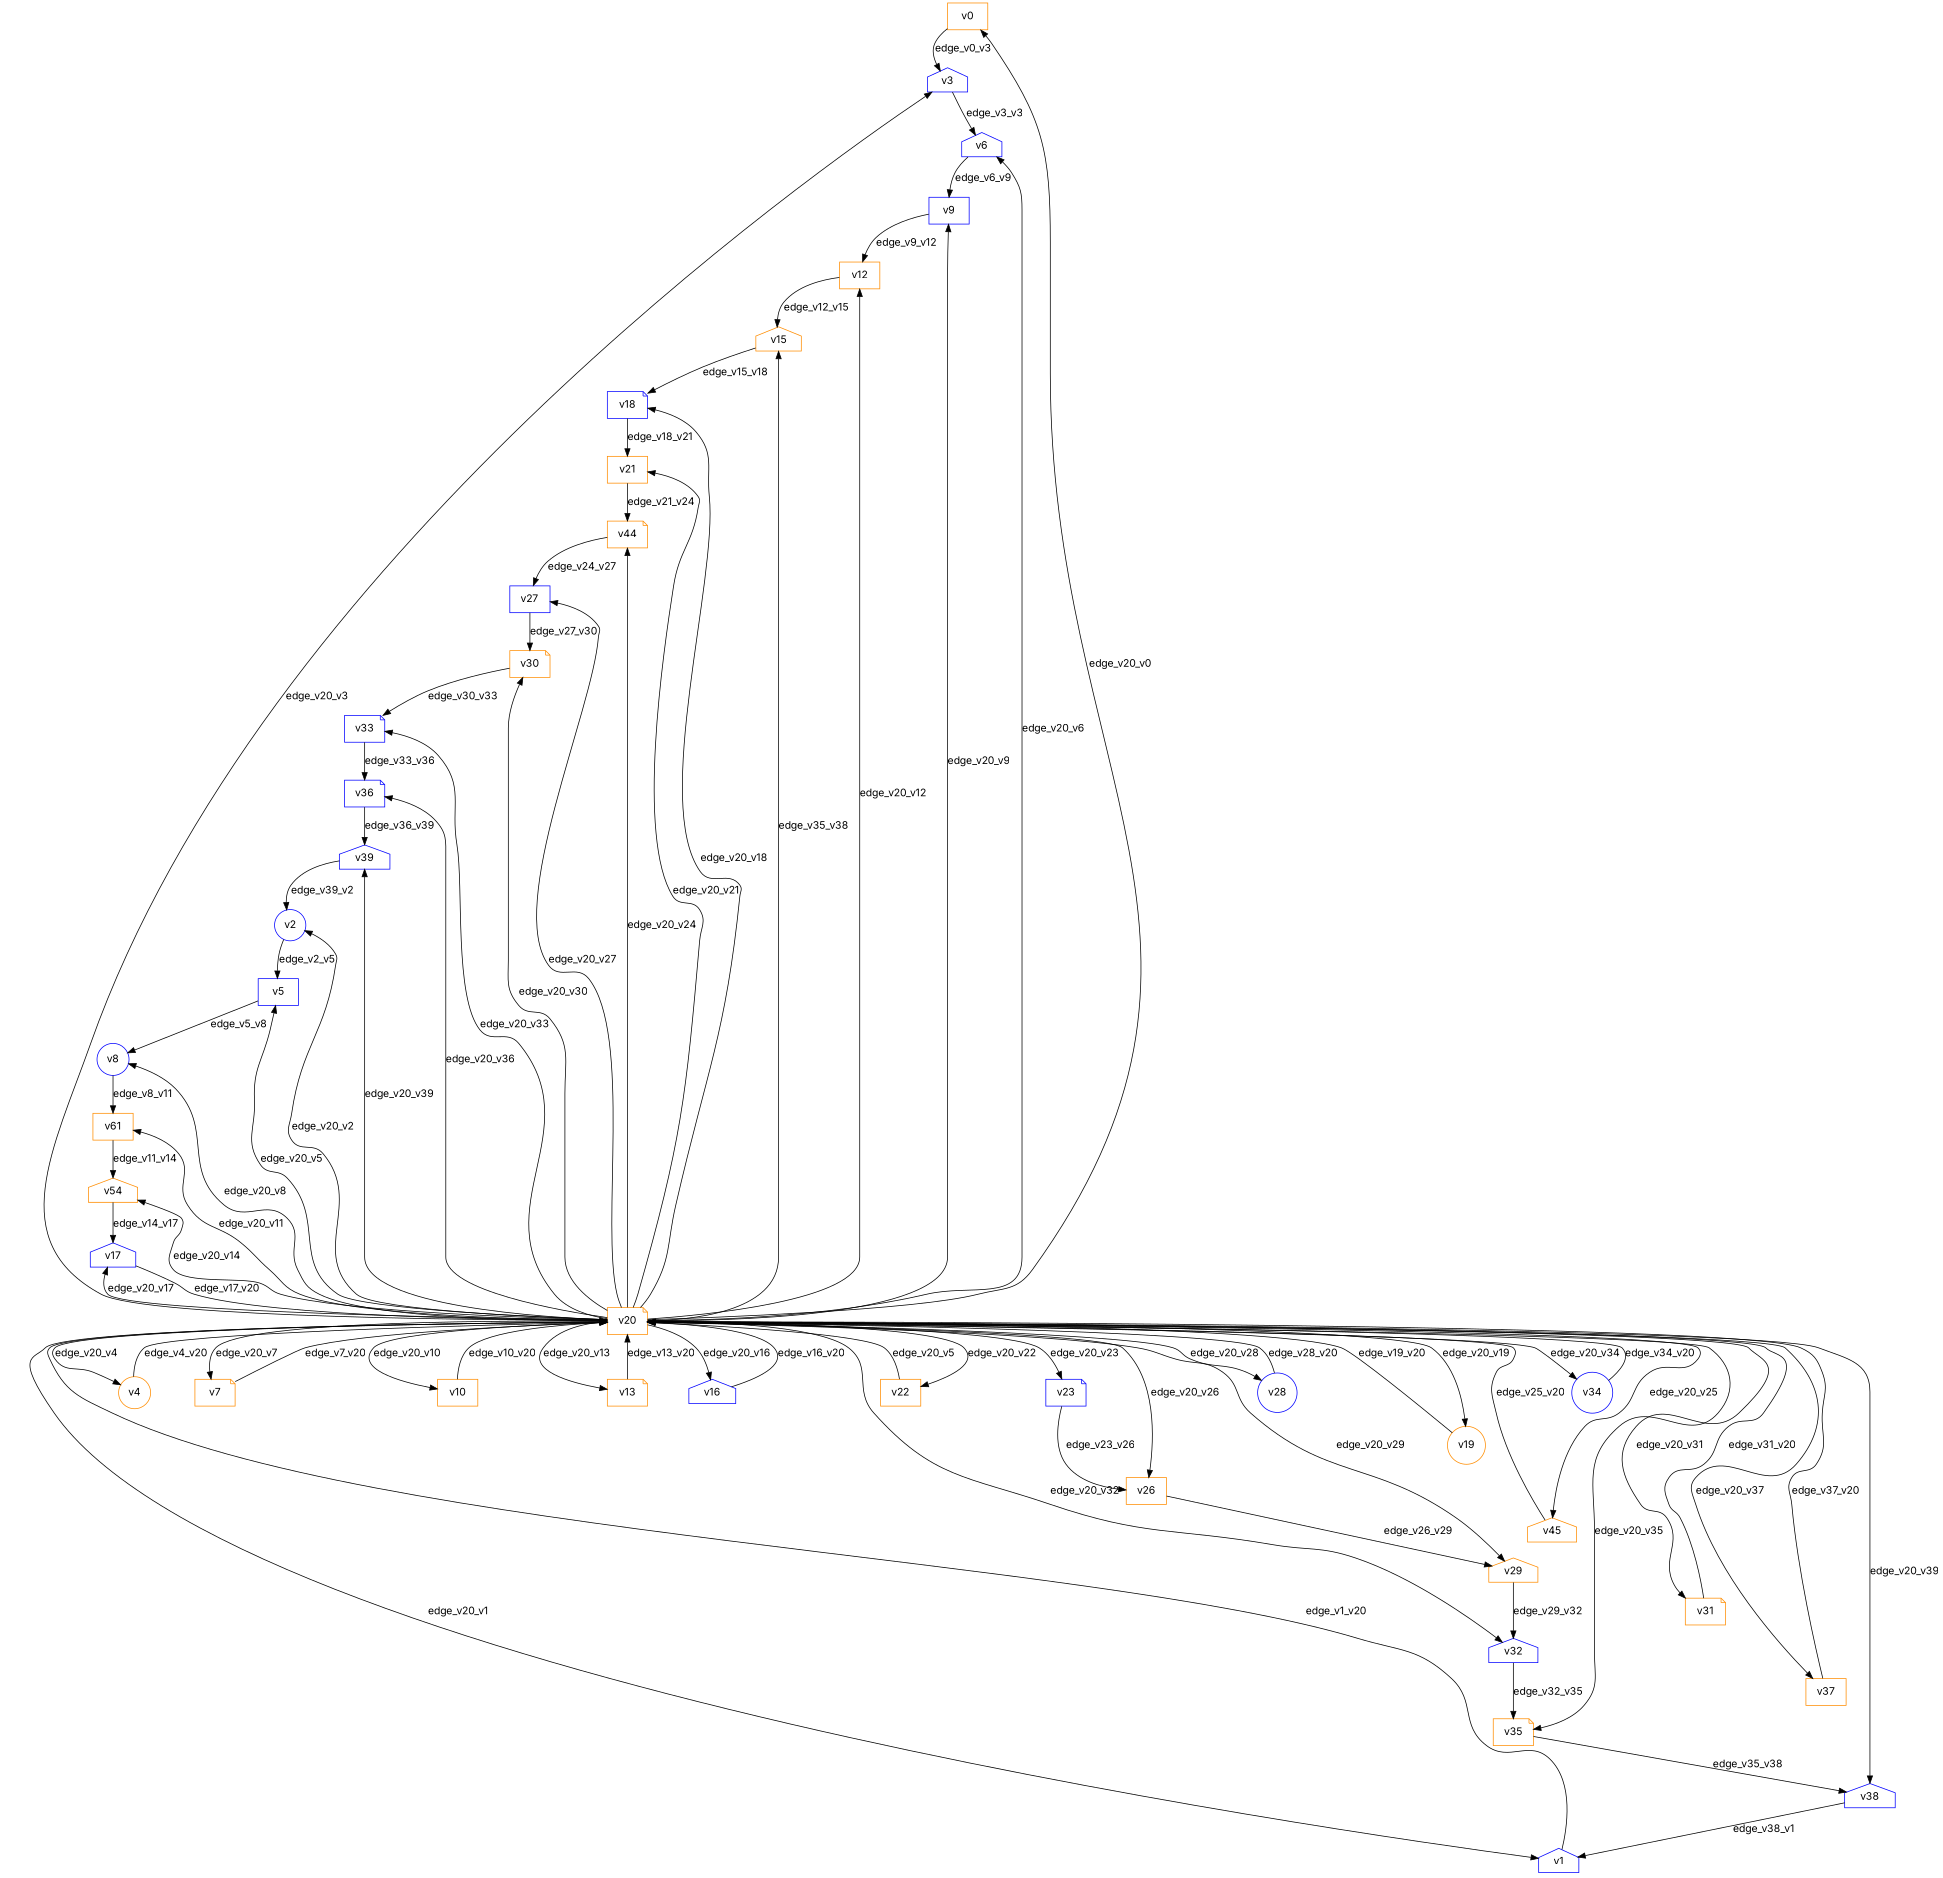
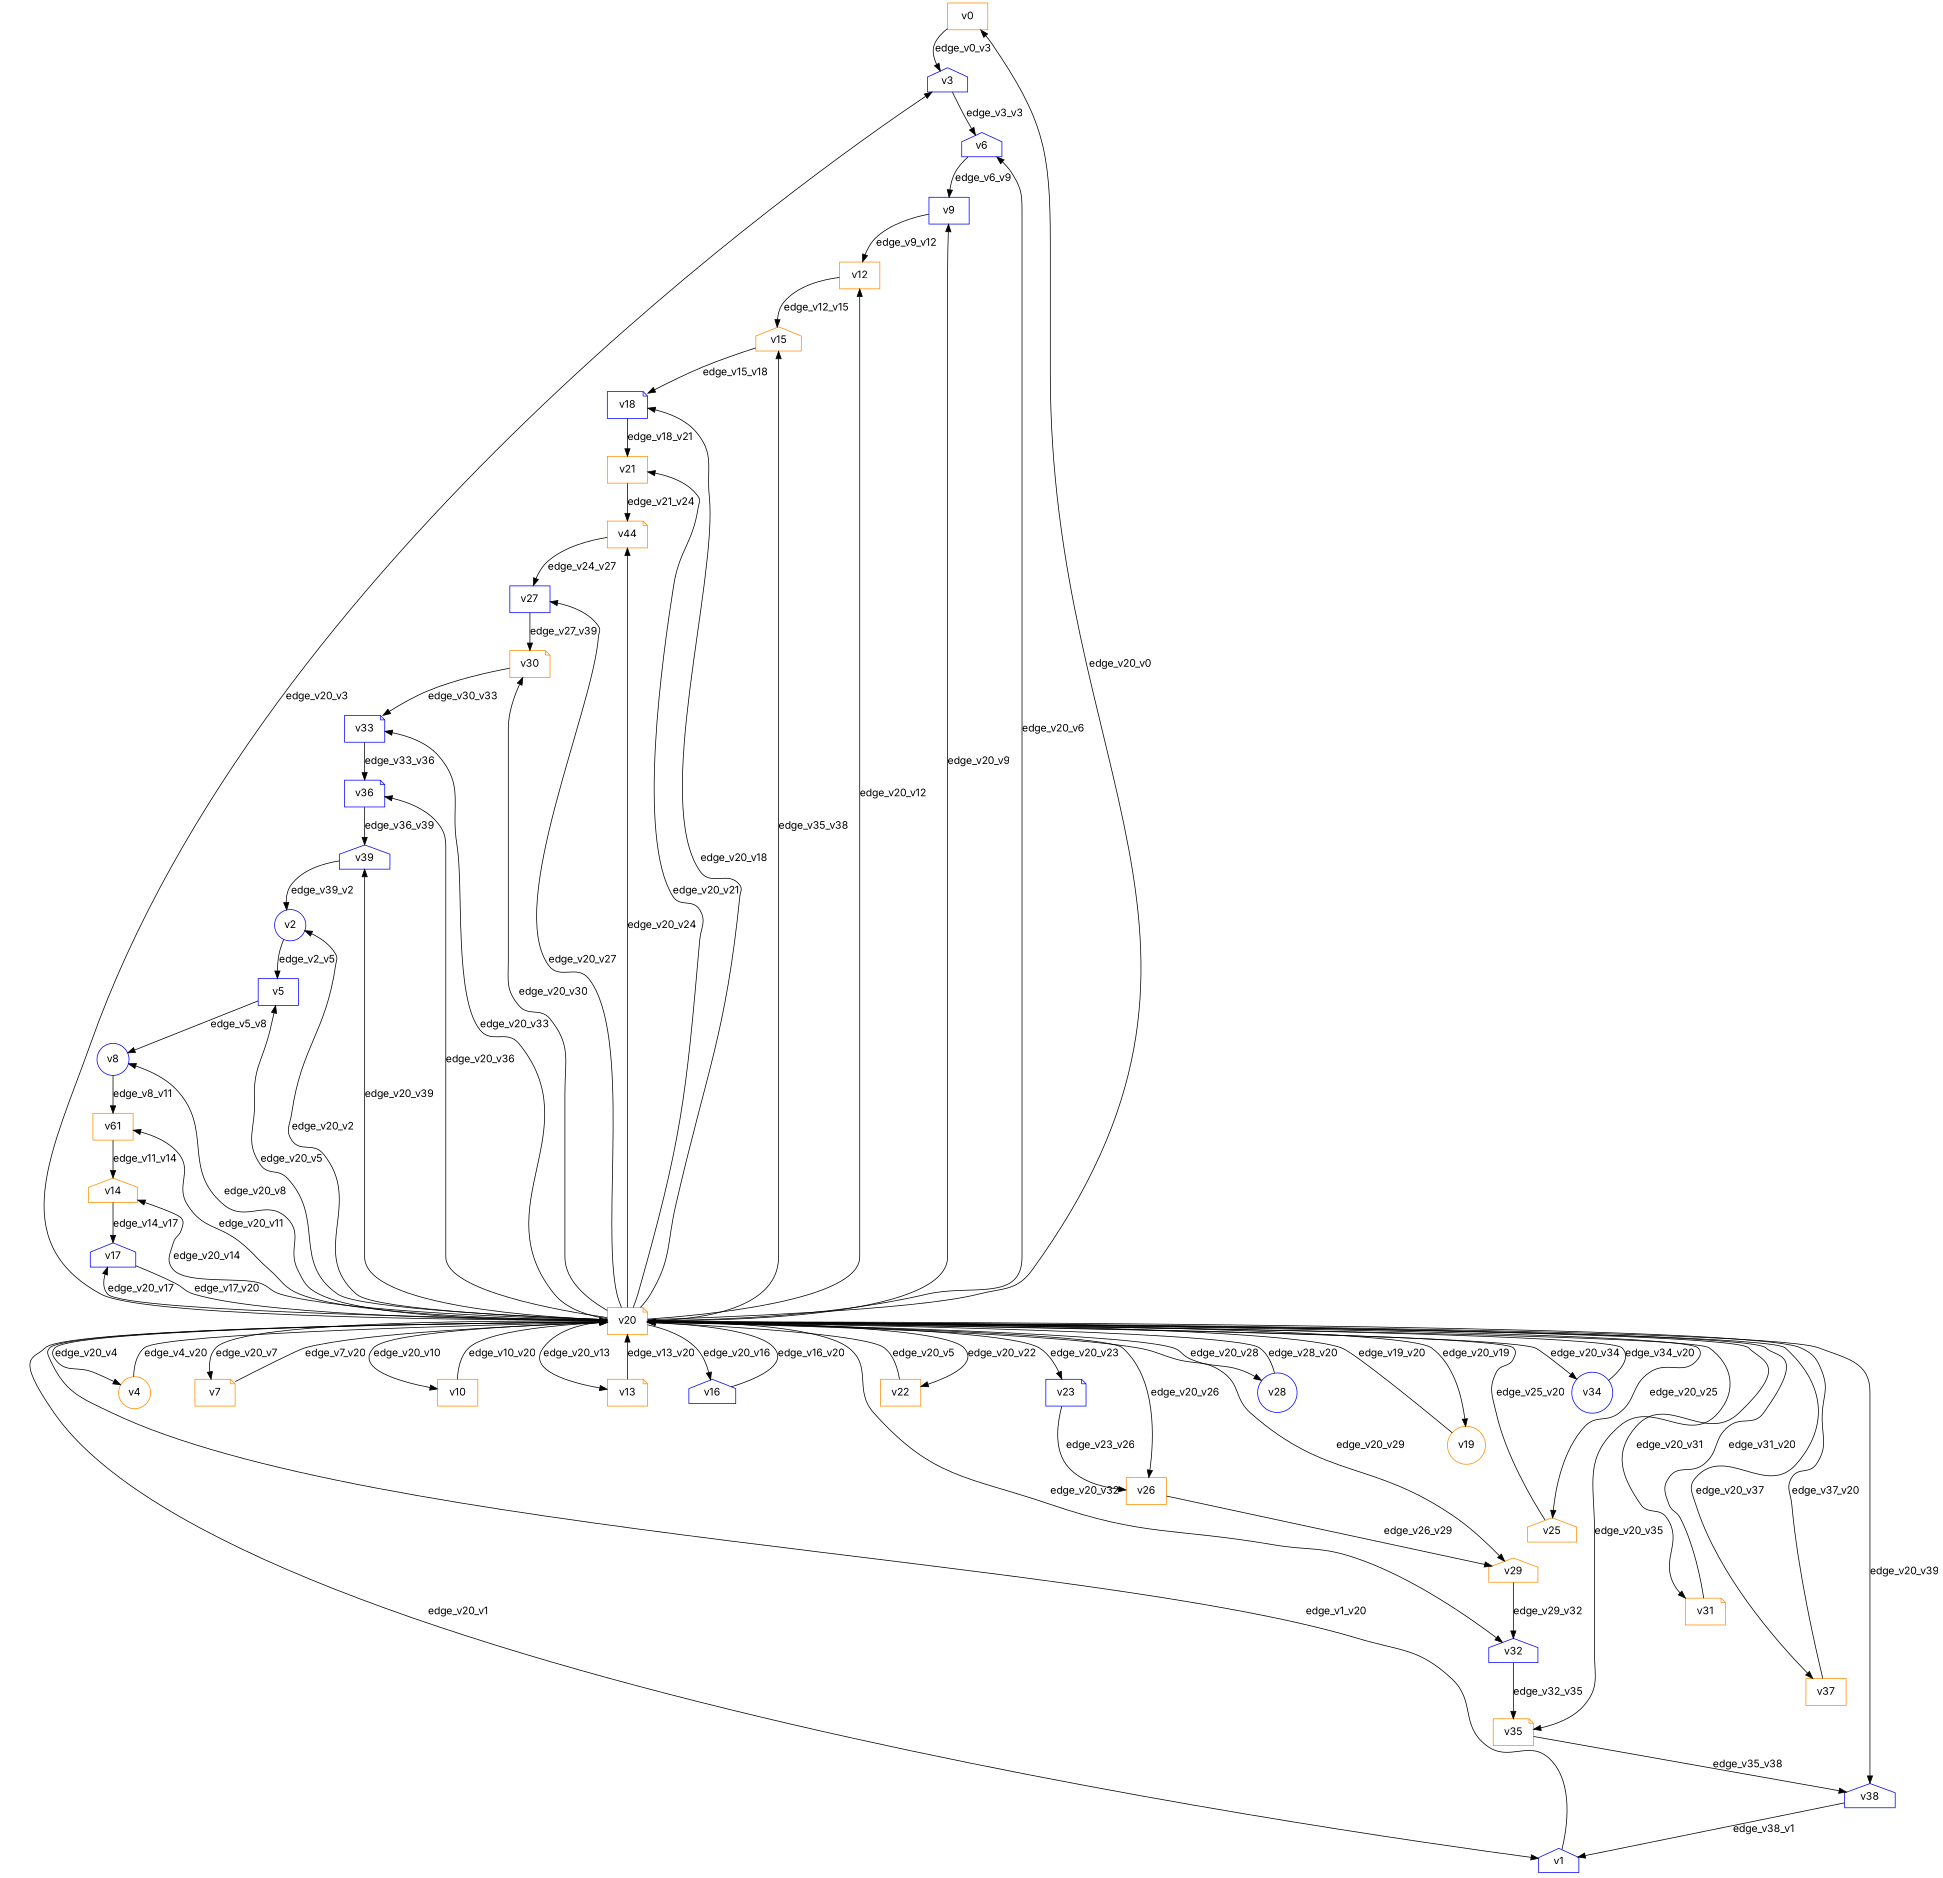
edge "v27" -> "v30": label "edge_v27_v30" -> "edge_v27_v39"
node "v54": label "v54" -> "v14"
node "v45": label "v45" -> "v25"
